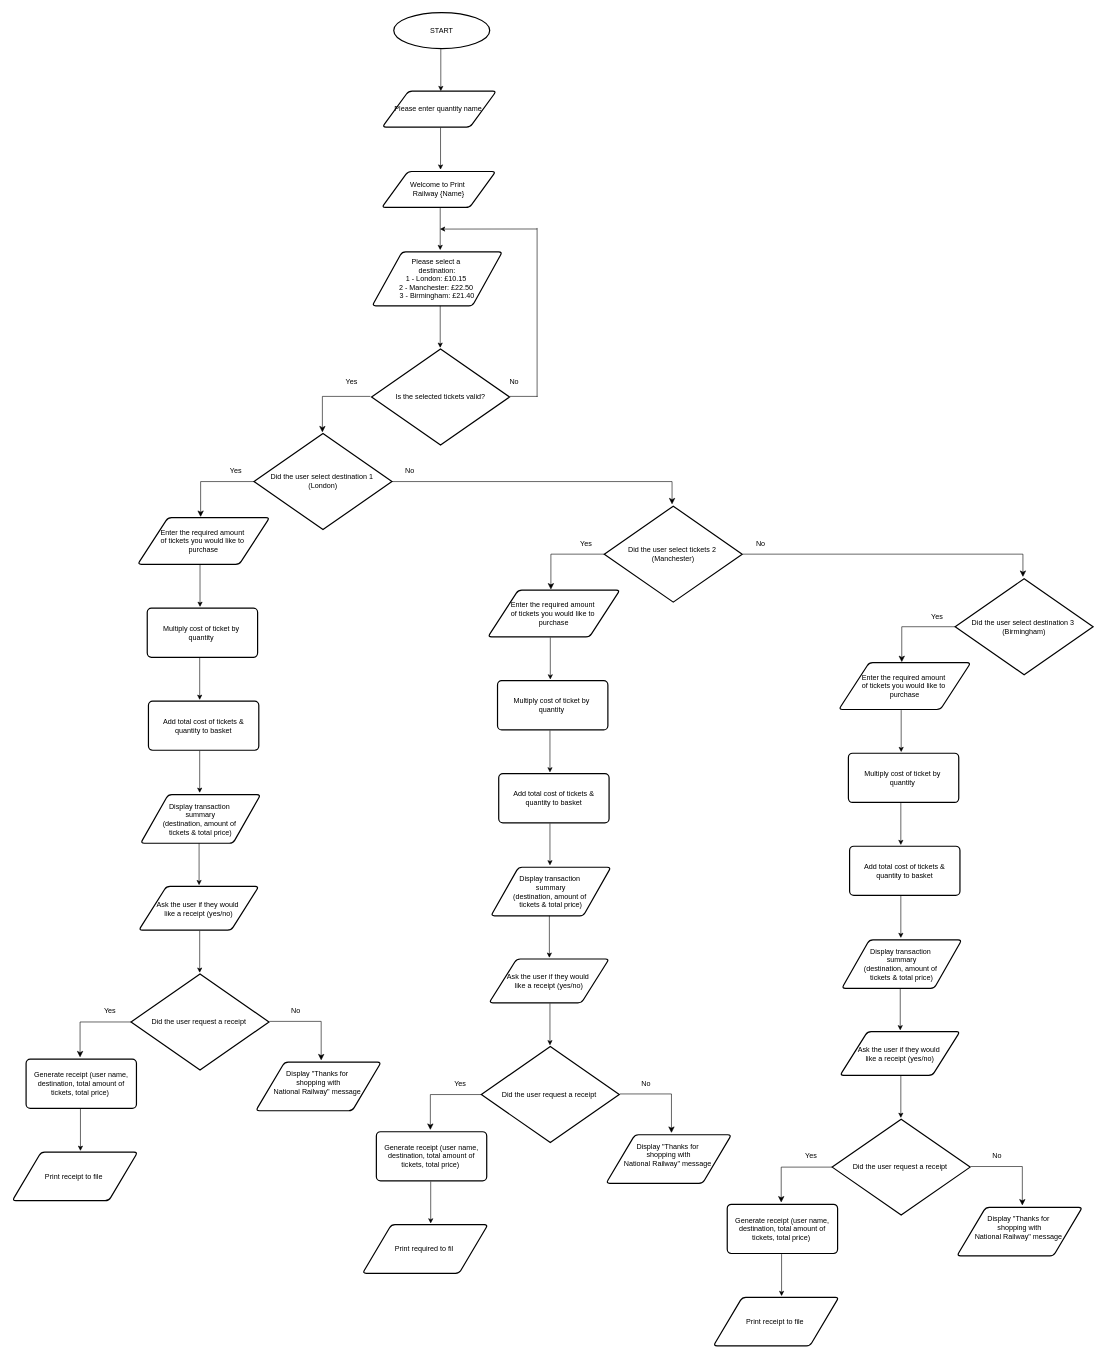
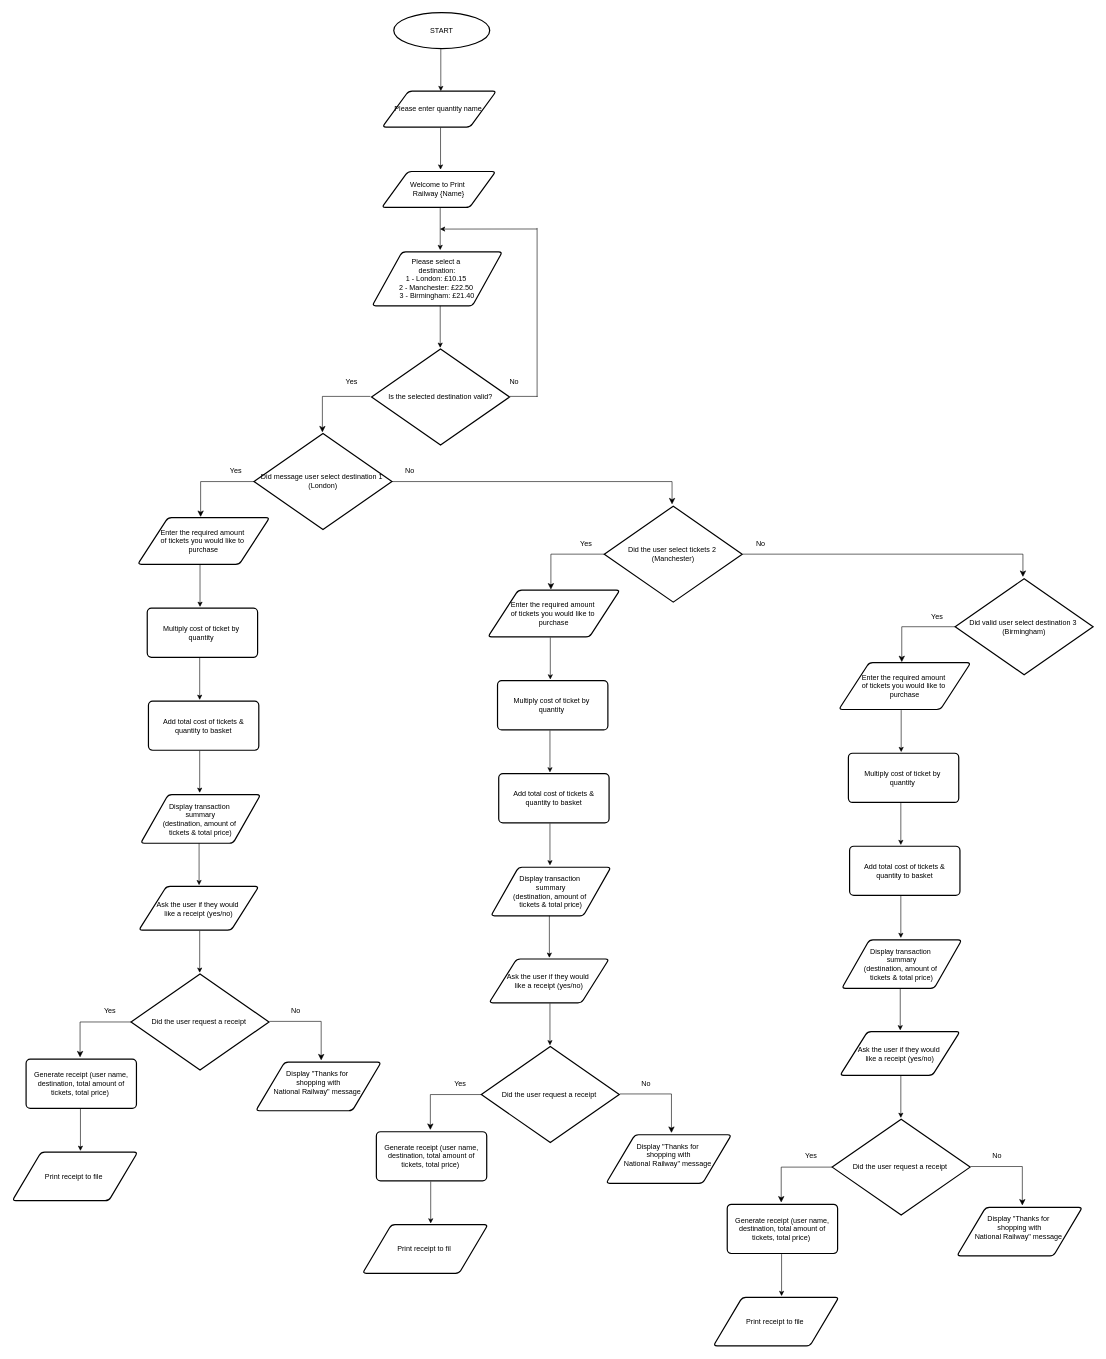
node "Is the selected tickets valid?": label "Is the selected tickets valid?" -> "Is the selected destination valid?"
node "Did the user select destination 1 (London)": label "Did the user select destination 1 (London)" -> "Did message user select destination 1 (London)"
node "Did the user select destination 3 (Birmingham)": label "Did the user select destination 3 (Birmingham)" -> "Did valid user select destination 3 (Birmingham)"
node "Print required to fil": label "Print required to fil" -> "Print receipt to fil"
